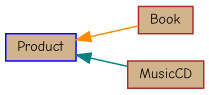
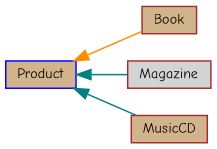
node "Magazine": added
